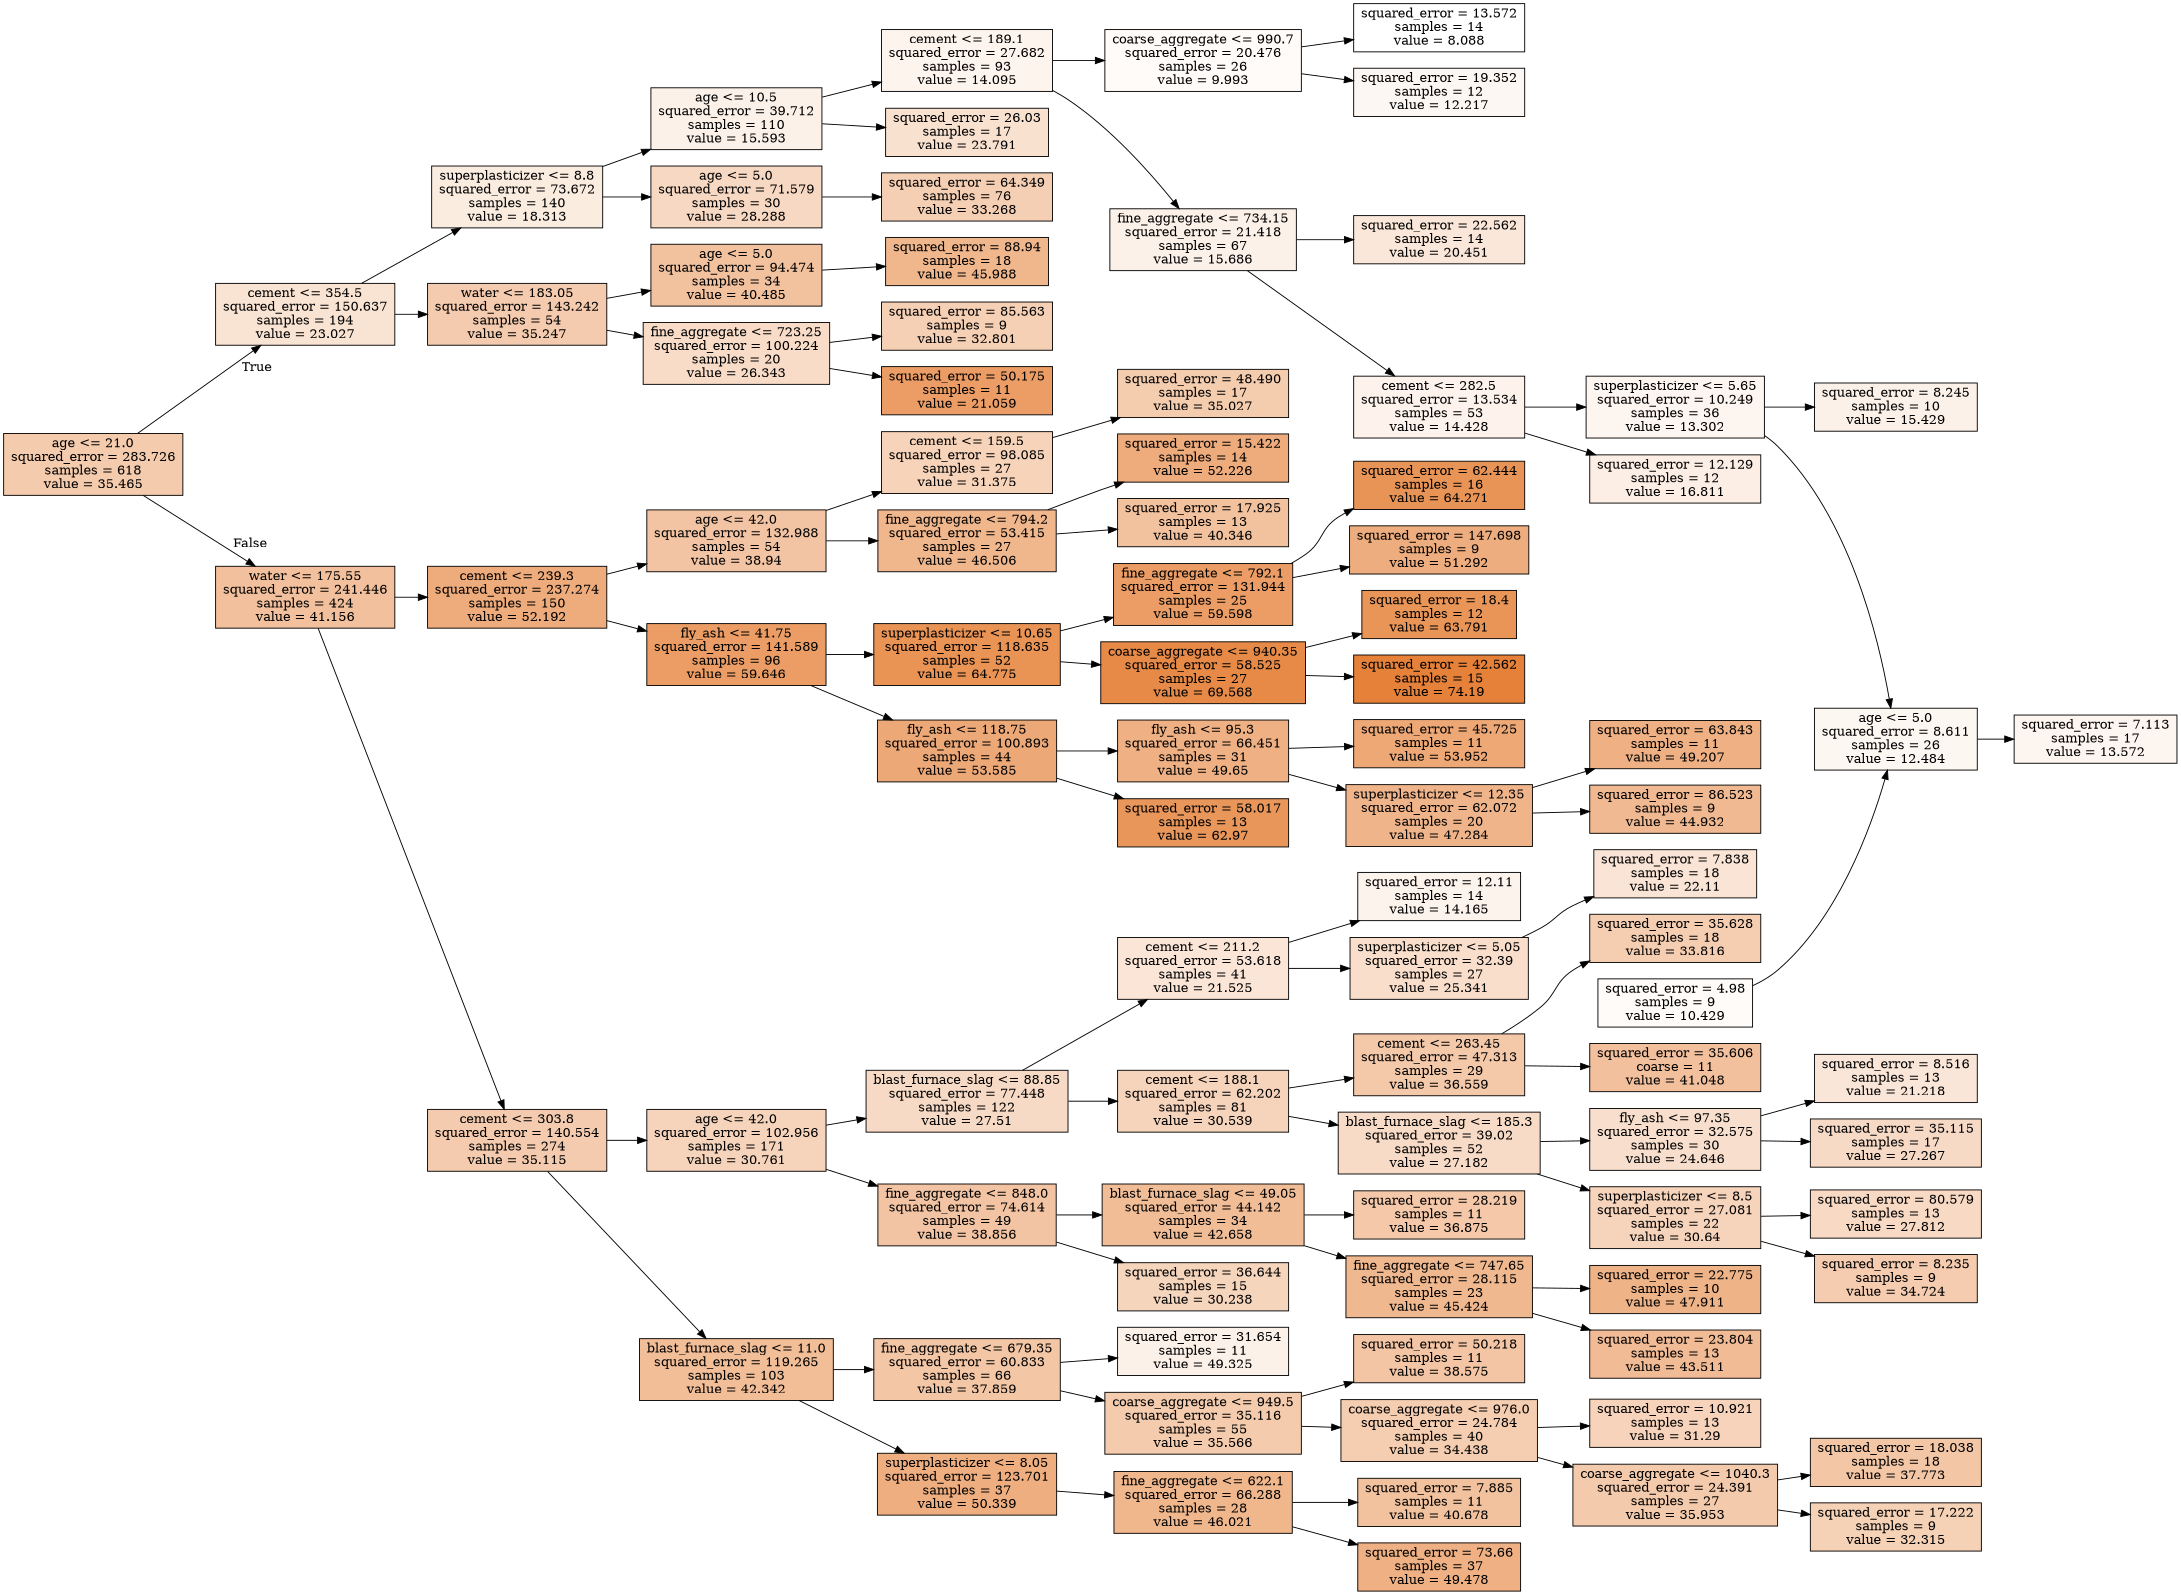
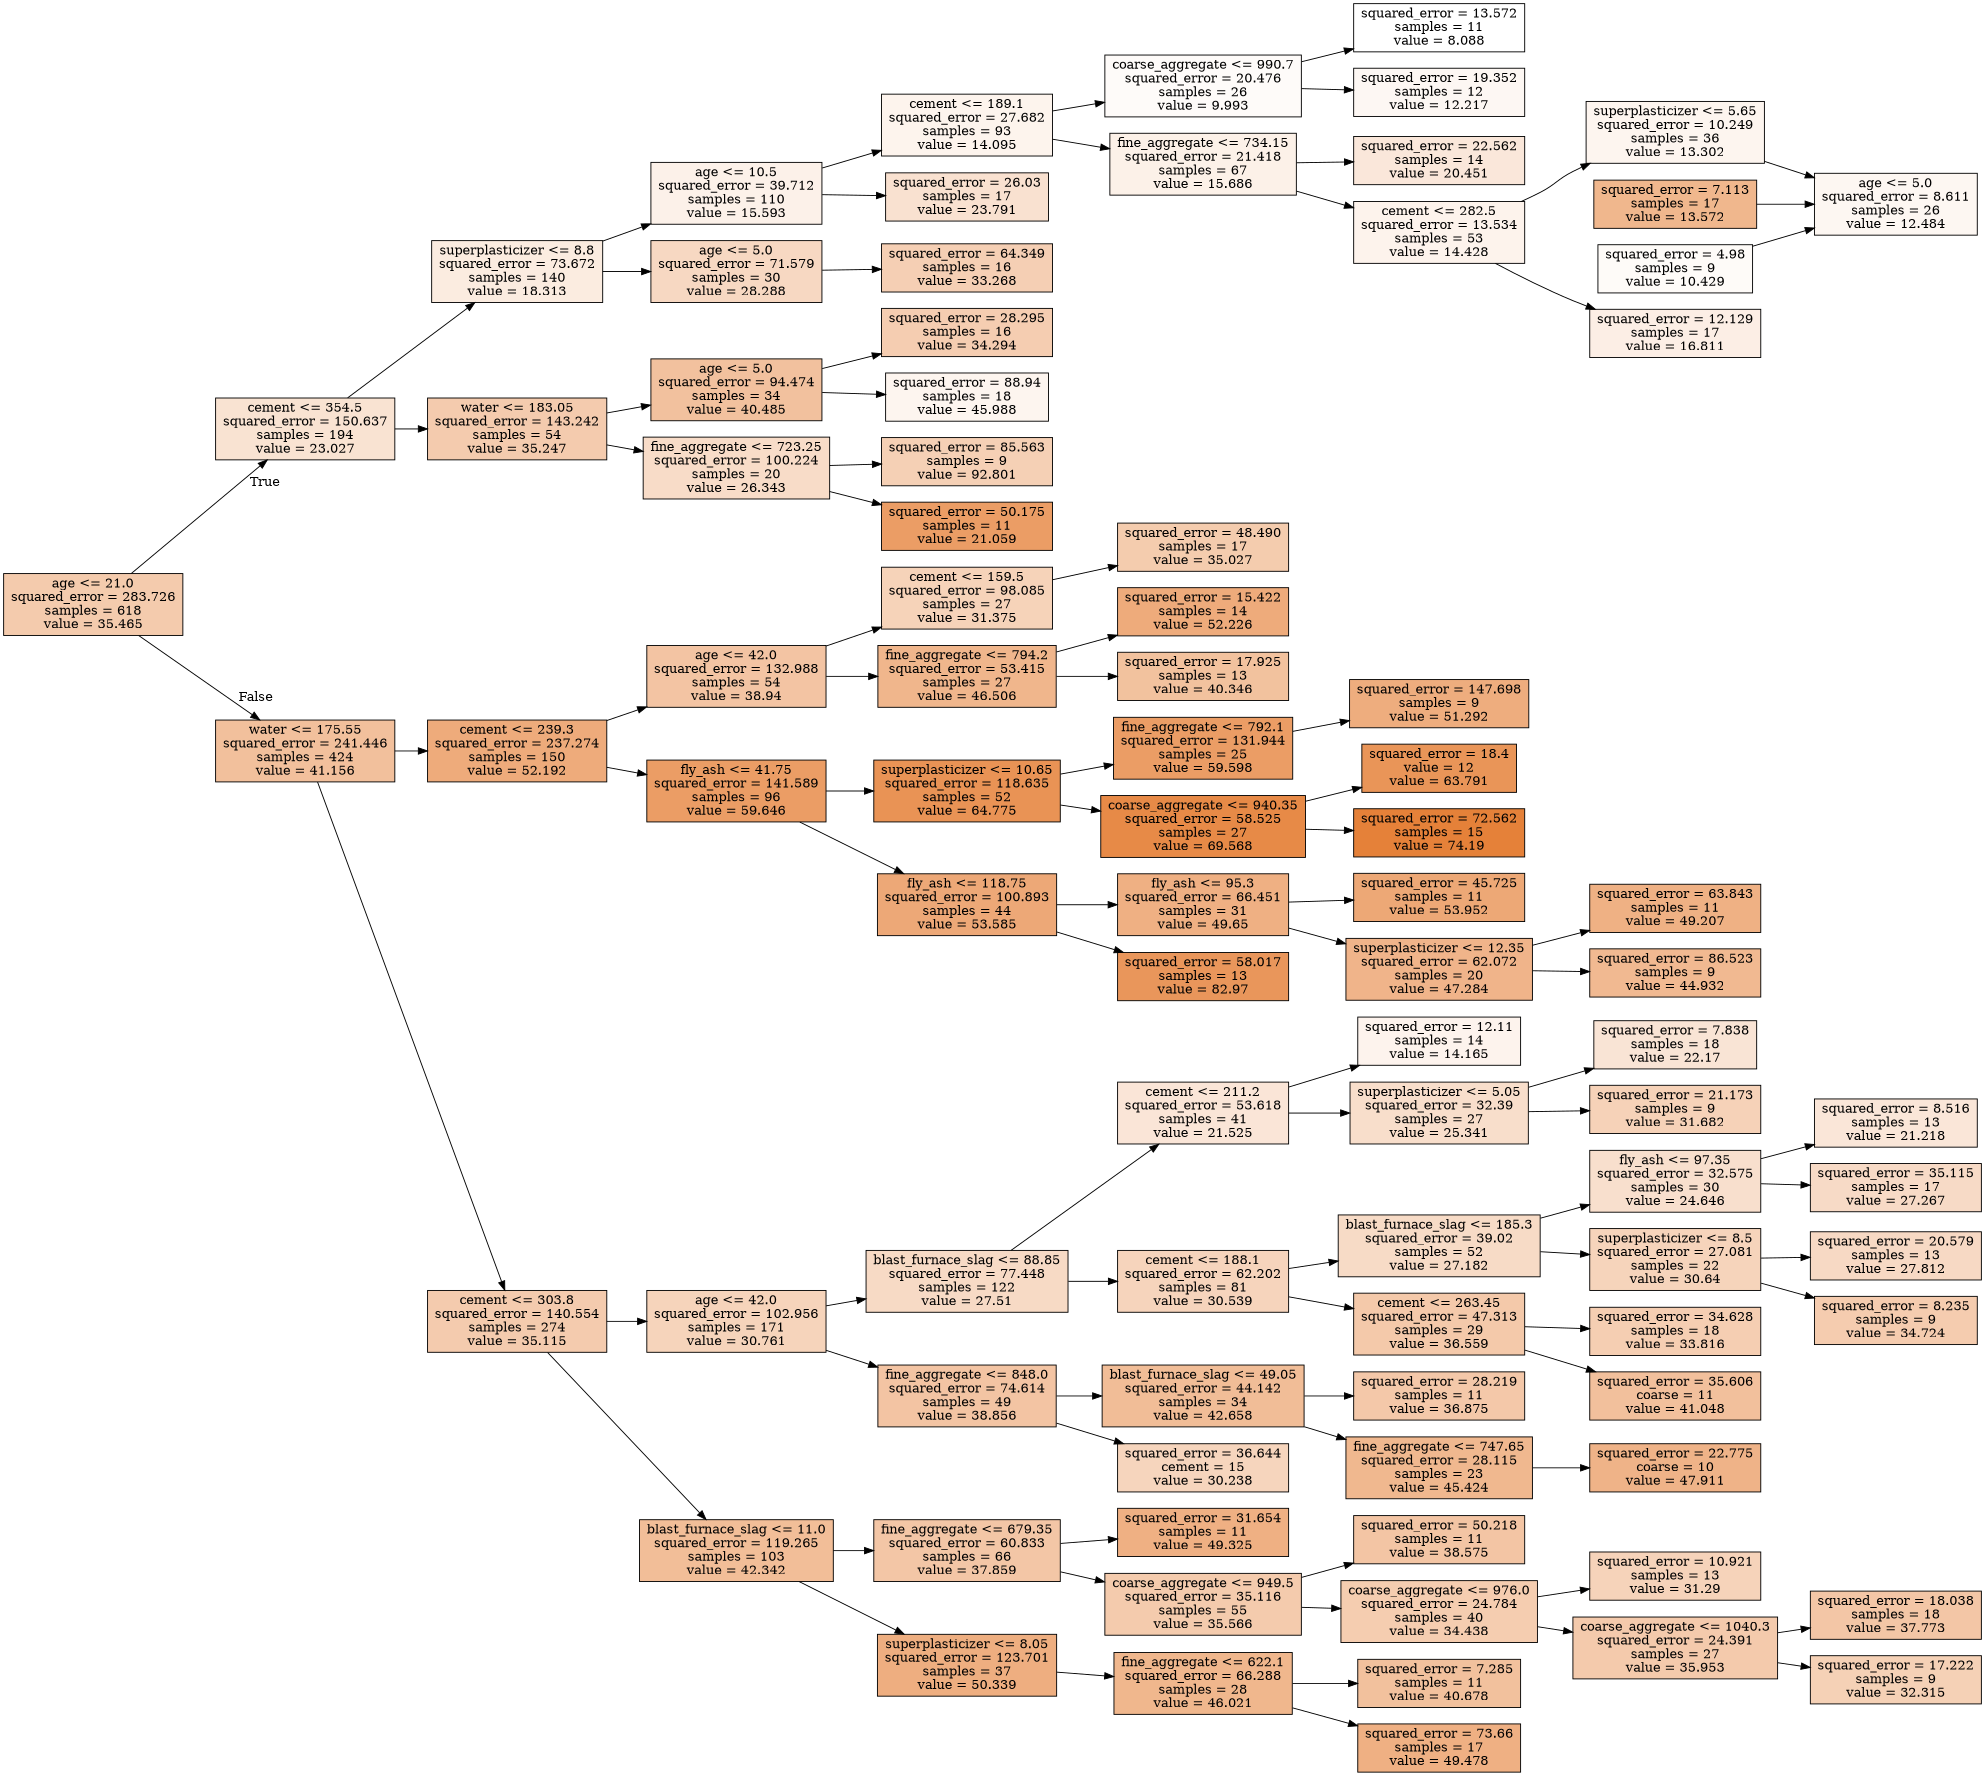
node "squared_error = 13.572 samples = 14 value = 8.088": label "squared_error = 13.572 samples = 14 value = 8.088" -> "squared_error = 13.572 samples = 11 value = 8.088"
node "squared_error = 64.349 samples = 76 value = 33.268": label "squared_error = 64.349 samples = 76 value = 33.268" -> "squared_error = 64.349 samples = 16 value = 33.268"
node "squared_error = 88.94 samples = 18 value = 45.988": fillcolor #f0b78d -> #fdf5ef
node "squared_error = 85.563 samples = 9 value = 32.801": label "squared_error = 85.563 samples = 9 value = 32.801" -> "squared_error = 85.563 samples = 9 value = 92.801"
node "squared_error = 28.295 samples = 16 value = 34.294": added
node "squared_error = 8.245 samples = 10 value = 15.429": removed
node "squared_error = 12.129 samples = 12 value = 16.811": label "squared_error = 12.129 samples = 12 value = 16.811" -> "squared_error = 12.129 samples = 17 value = 16.811"
node "squared_error = 62.444 samples = 16 value = 64.271": removed
node "squared_error = 18.4 samples = 12 value = 63.791": label "squared_error = 18.4 samples = 12 value = 63.791" -> "squared_error = 18.4 value = 12 value = 63.791"
node "squared_error = 42.562 samples = 15 value = 74.19": label "squared_error = 42.562 samples = 15 value = 74.19" -> "squared_error = 72.562 samples = 15 value = 74.19"
edge "age <= 5.0 squared_error = 8.611 samples = 26 value = 12.484" -> "squared_error = 7.113 samples = 17 value = 13.572": reversed
node "squared_error = 7.113 samples = 17 value = 13.572": fillcolor #fdf5ef -> #f0b78d
node "squared_error = 58.017 samples = 13 value = 62.97": label "squared_error = 58.017 samples = 13 value = 62.97" -> "squared_error = 58.017 samples = 13 value = 82.97"
node "squared_error = 7.838 samples = 18 value = 22.11": label "squared_error = 7.838 samples = 18 value = 22.11" -> "squared_error = 7.838 samples = 18 value = 22.17"
node "squared_error = 35.628 samples = 18 value = 33.816": label "squared_error = 35.628 samples = 18 value = 33.816" -> "squared_error = 34.628 samples = 18 value = 33.816"
node "squared_error = 21.173 samples = 9 value = 31.682": added
node "squared_error = 80.579 samples = 13 value = 27.812": label "squared_error = 80.579 samples = 13 value = 27.812" -> "squared_error = 20.579 samples = 13 value = 27.812"
node "squared_error = 36.644 samples = 15 value = 30.238": label "squared_error = 36.644 samples = 15 value = 30.238" -> "squared_error = 36.644 cement = 15 value = 30.238"
node "squared_error = 22.775 samples = 10 value = 47.911": label "squared_error = 22.775 samples = 10 value = 47.911" -> "squared_error = 22.775 coarse = 10 value = 47.911"
node "squared_error = 31.654 samples = 11 value = 49.325": fillcolor #fcf1e9 -> #efb083
node "squared_error = 23.804 samples = 13 value = 43.511": removed
node "squared_error = 7.885 samples = 11 value = 40.678": label "squared_error = 7.885 samples = 11 value = 40.678" -> "squared_error = 7.285 samples = 11 value = 40.678"
node "squared_error = 73.66 samples = 37 value = 49.478": label "squared_error = 73.66 samples = 37 value = 49.478" -> "squared_error = 73.66 samples = 17 value = 49.478"
